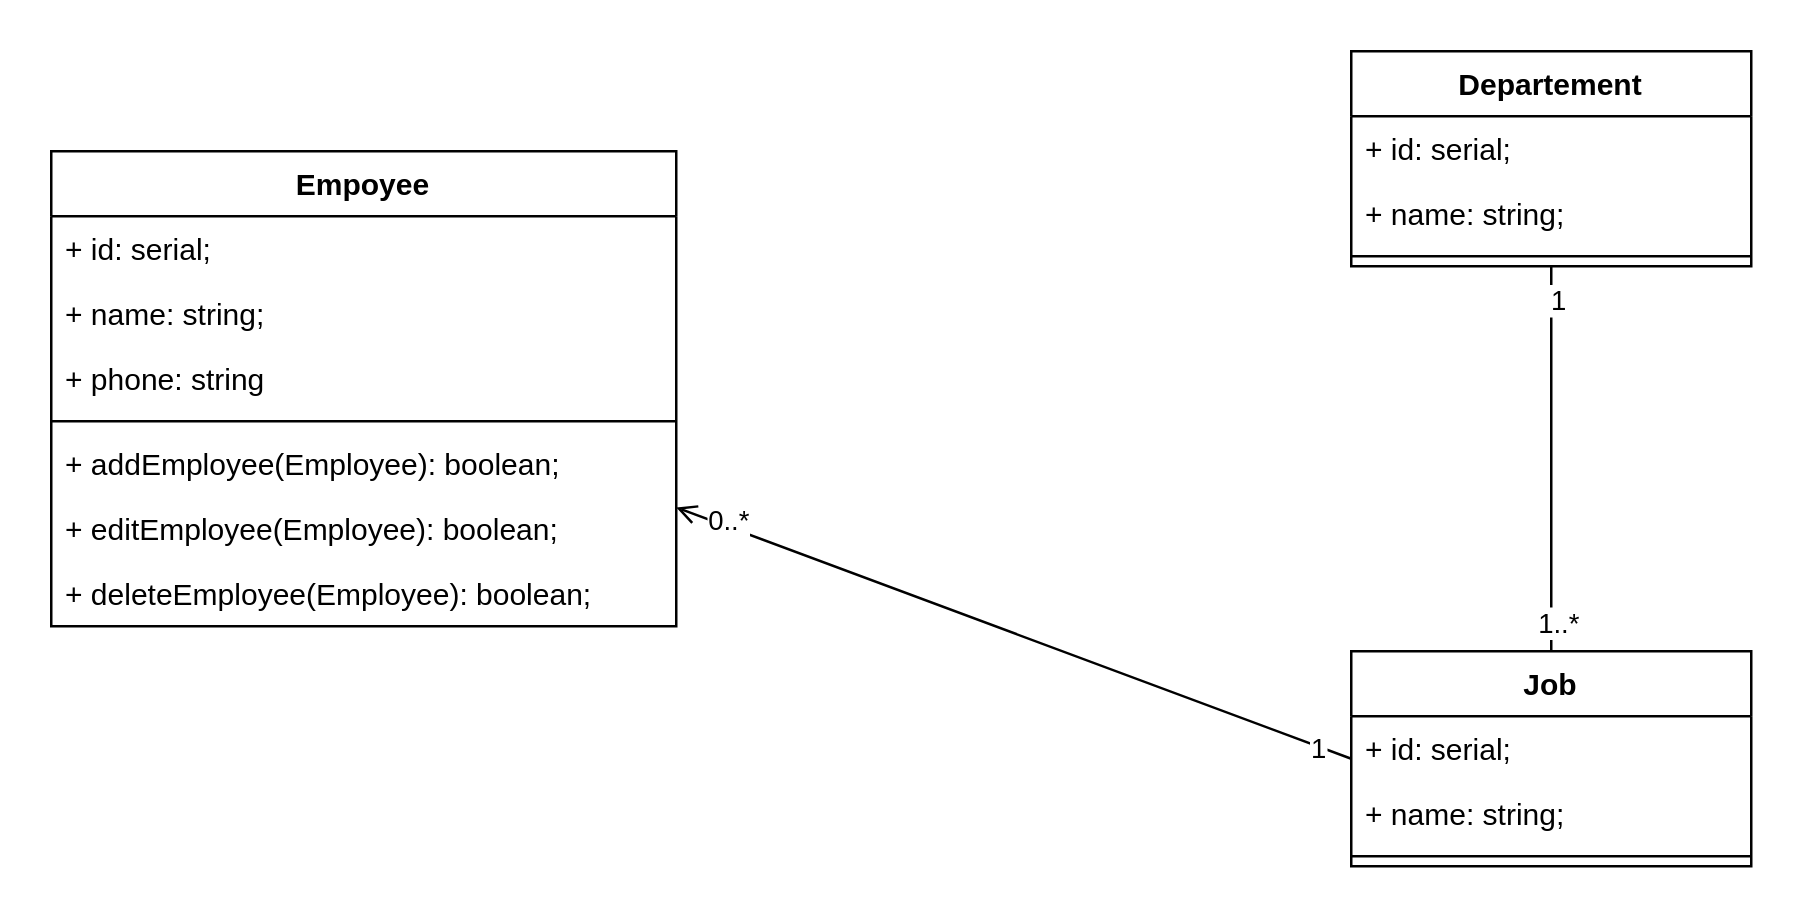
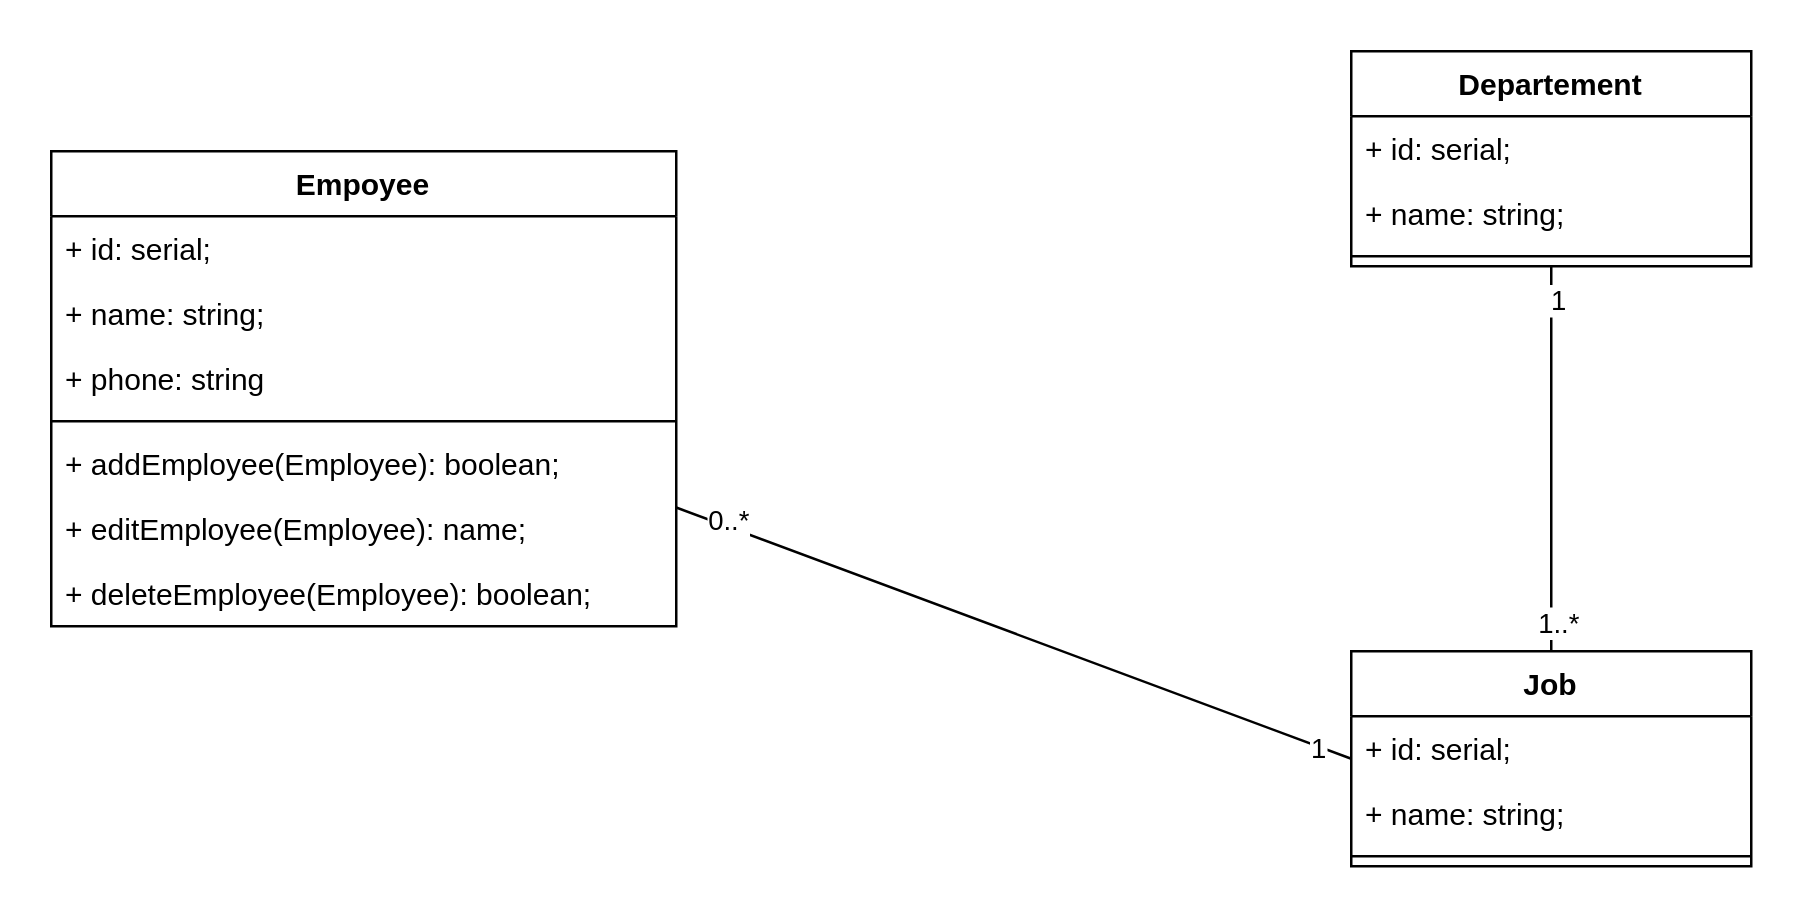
edge "Job" -> "Empoyee": arrowhead open -> none
node "+ editEmployee(Employee): boolean;": label "+ editEmployee(Employee): boolean;" -> "+ editEmployee(Employee): name;"
